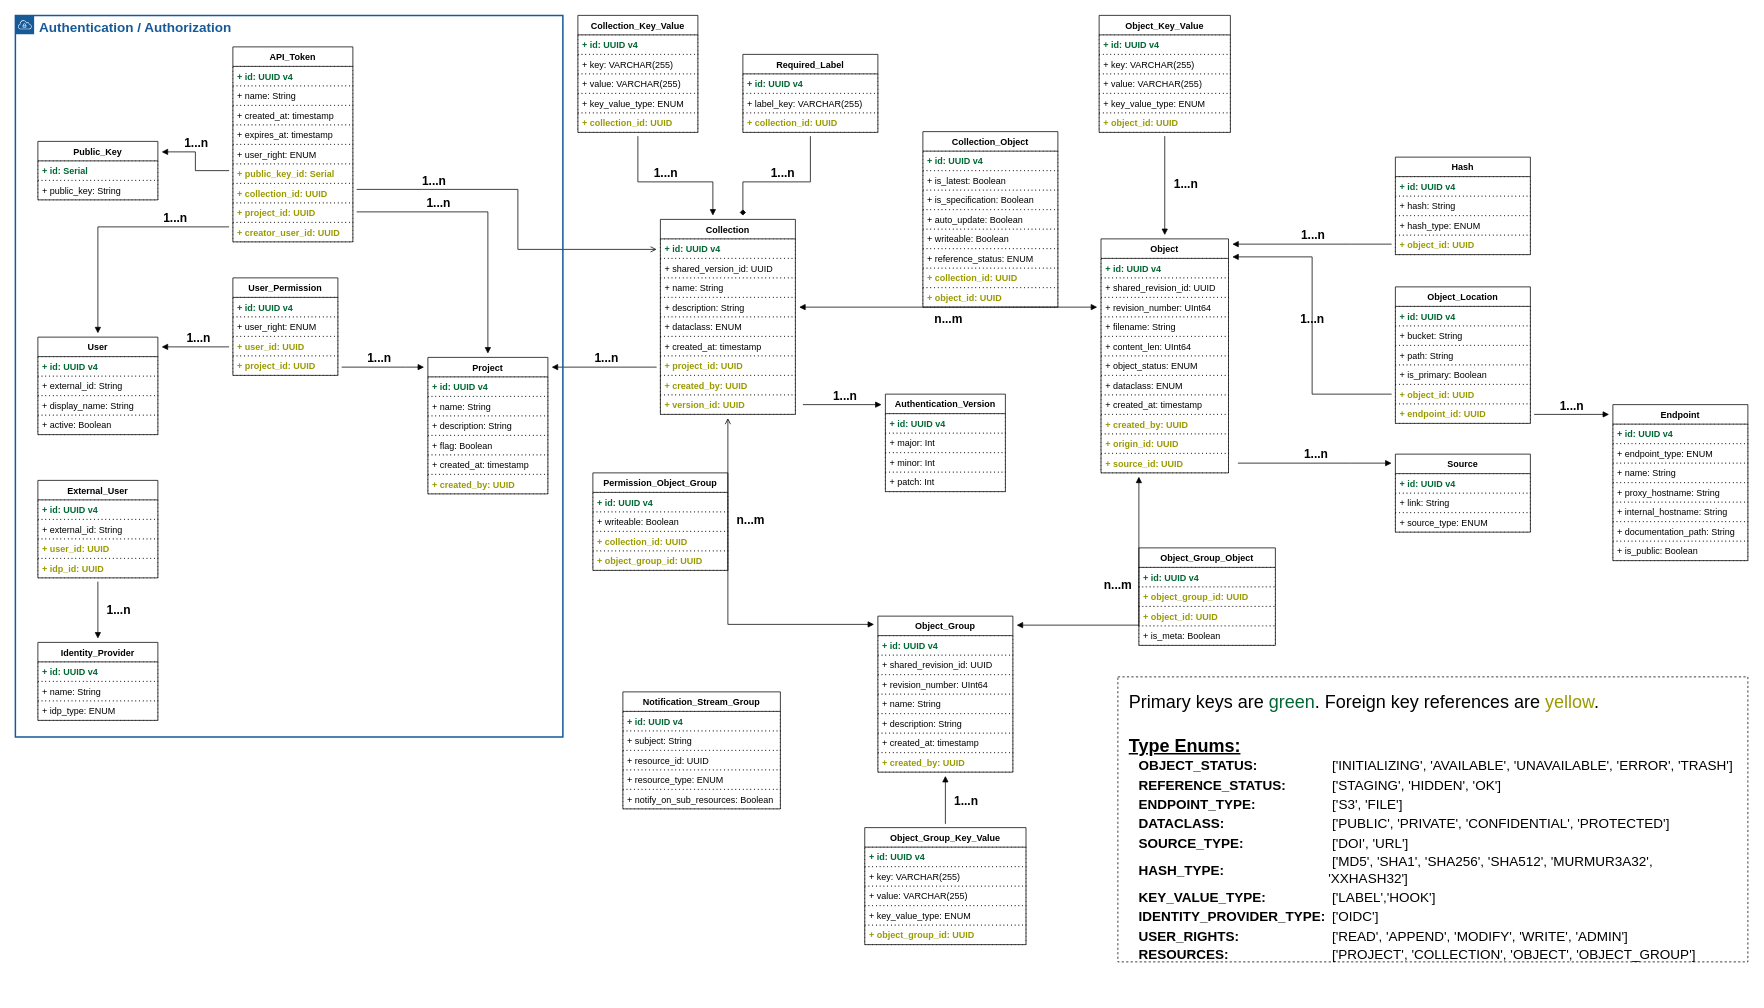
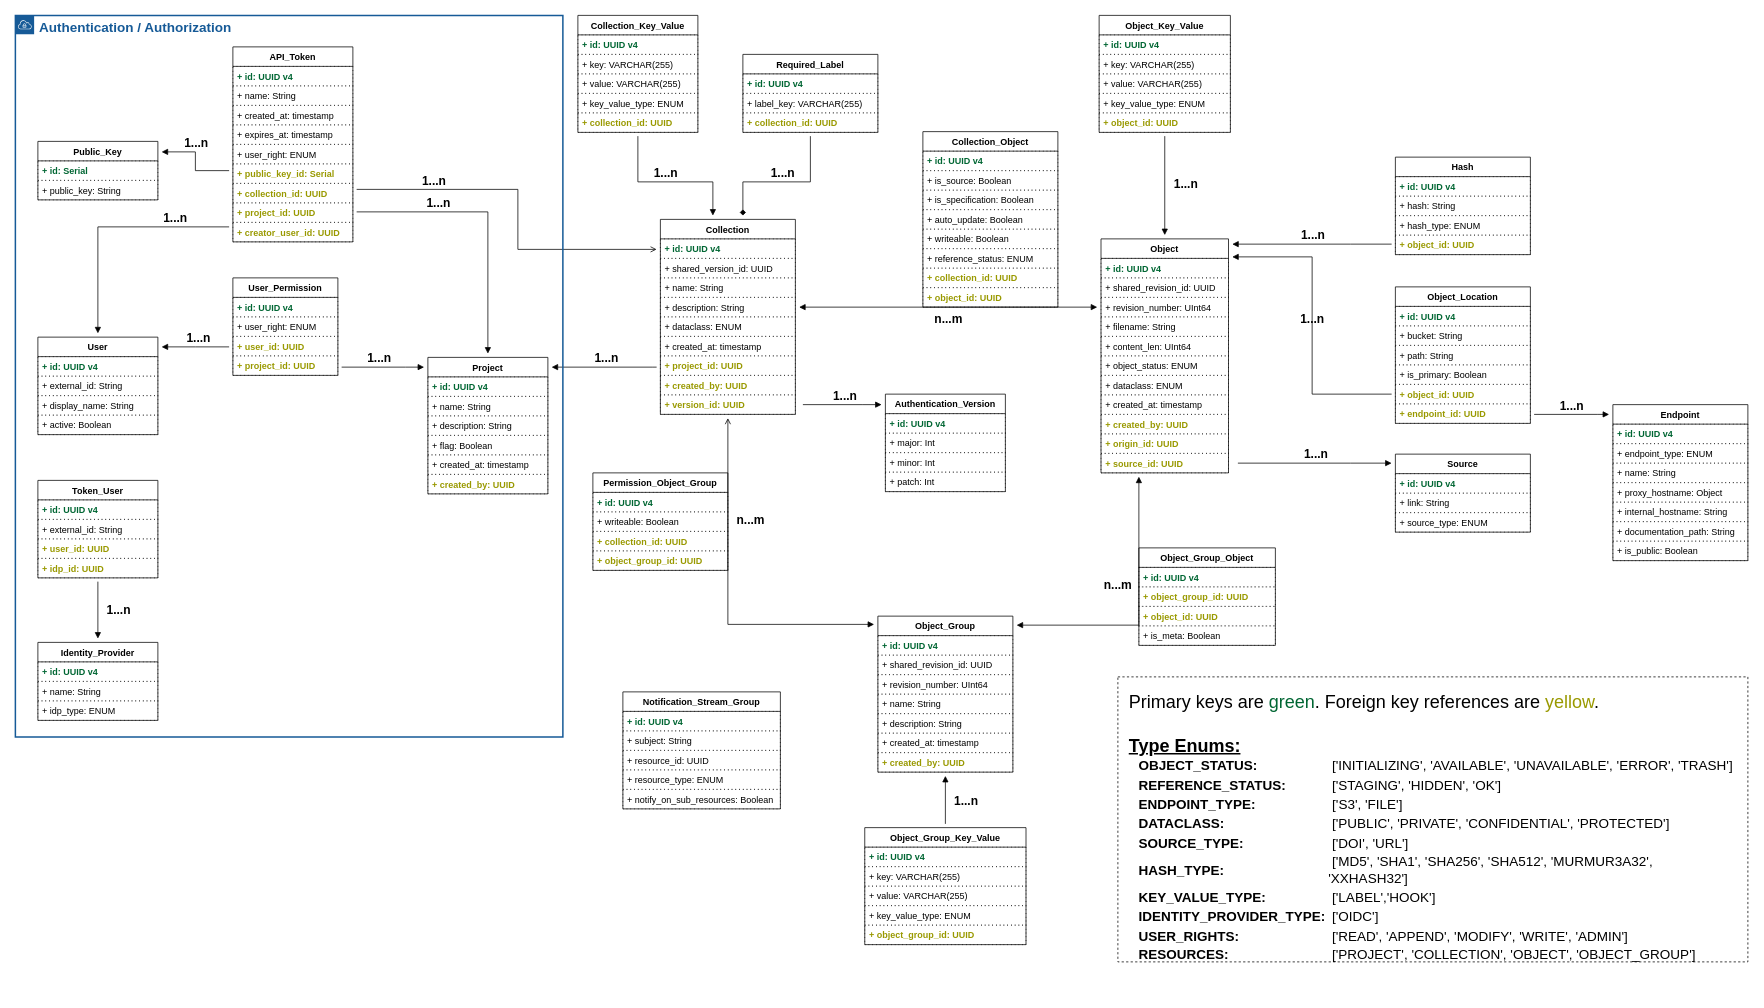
node "+ is_latest: Boolean": label "+ is_latest: Boolean" -> "+ is_source: Boolean"
node "External_User": label "External_User" -> "Token_User"
node "+ proxy_hostname: String": label "+ proxy_hostname: String" -> "+ proxy_hostname: Object"
